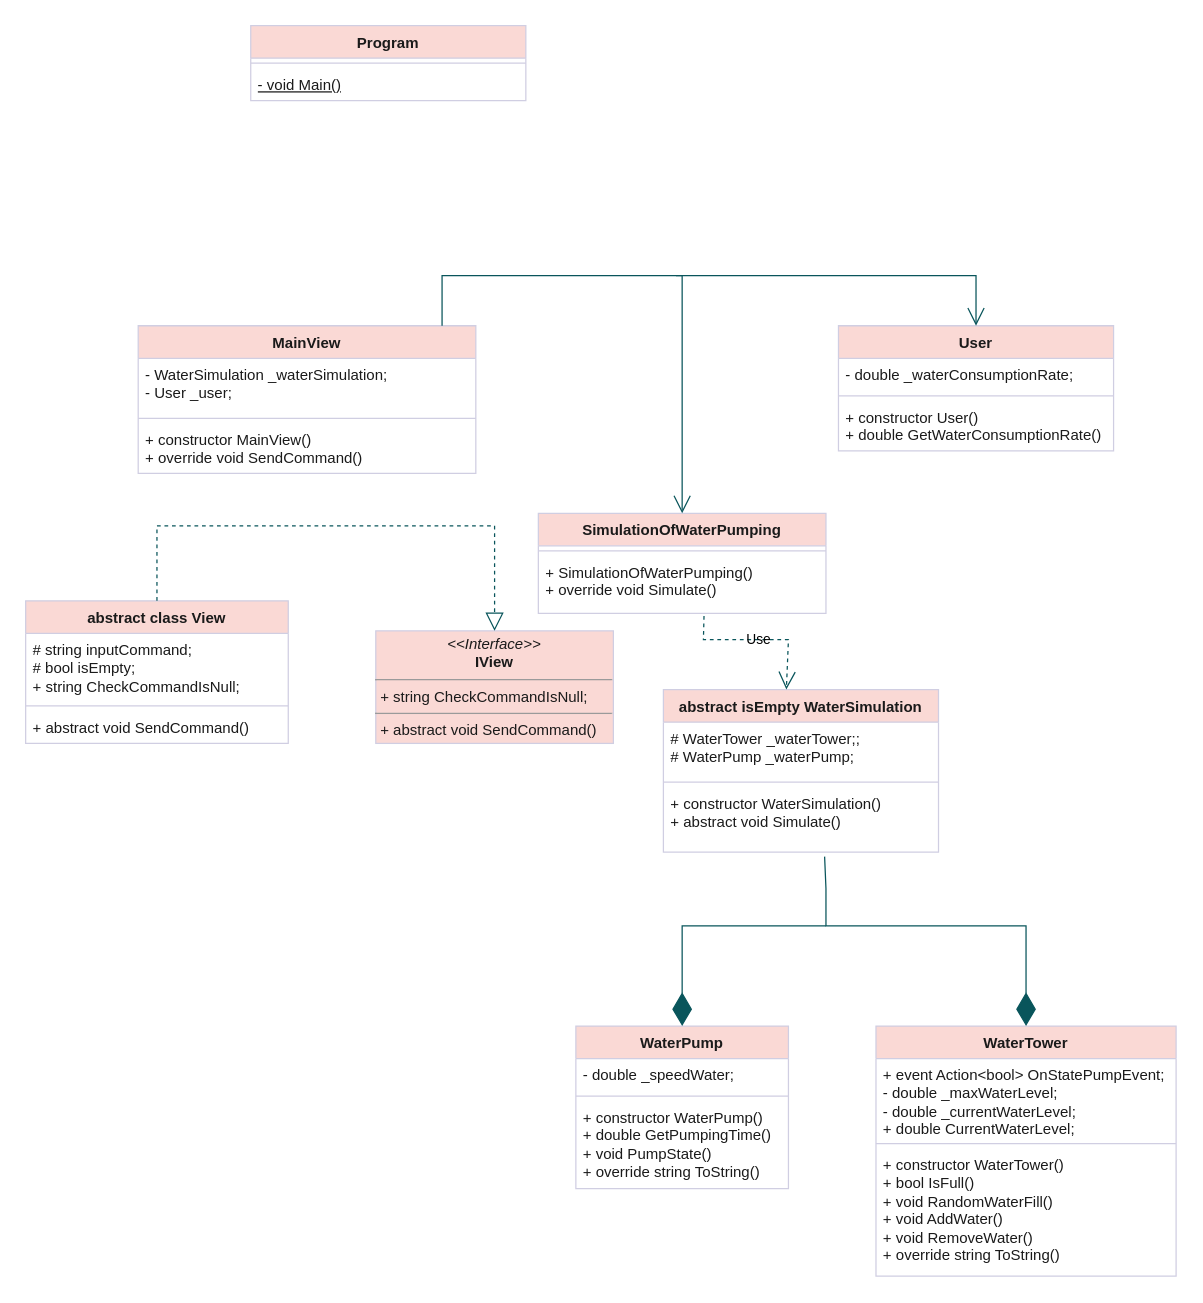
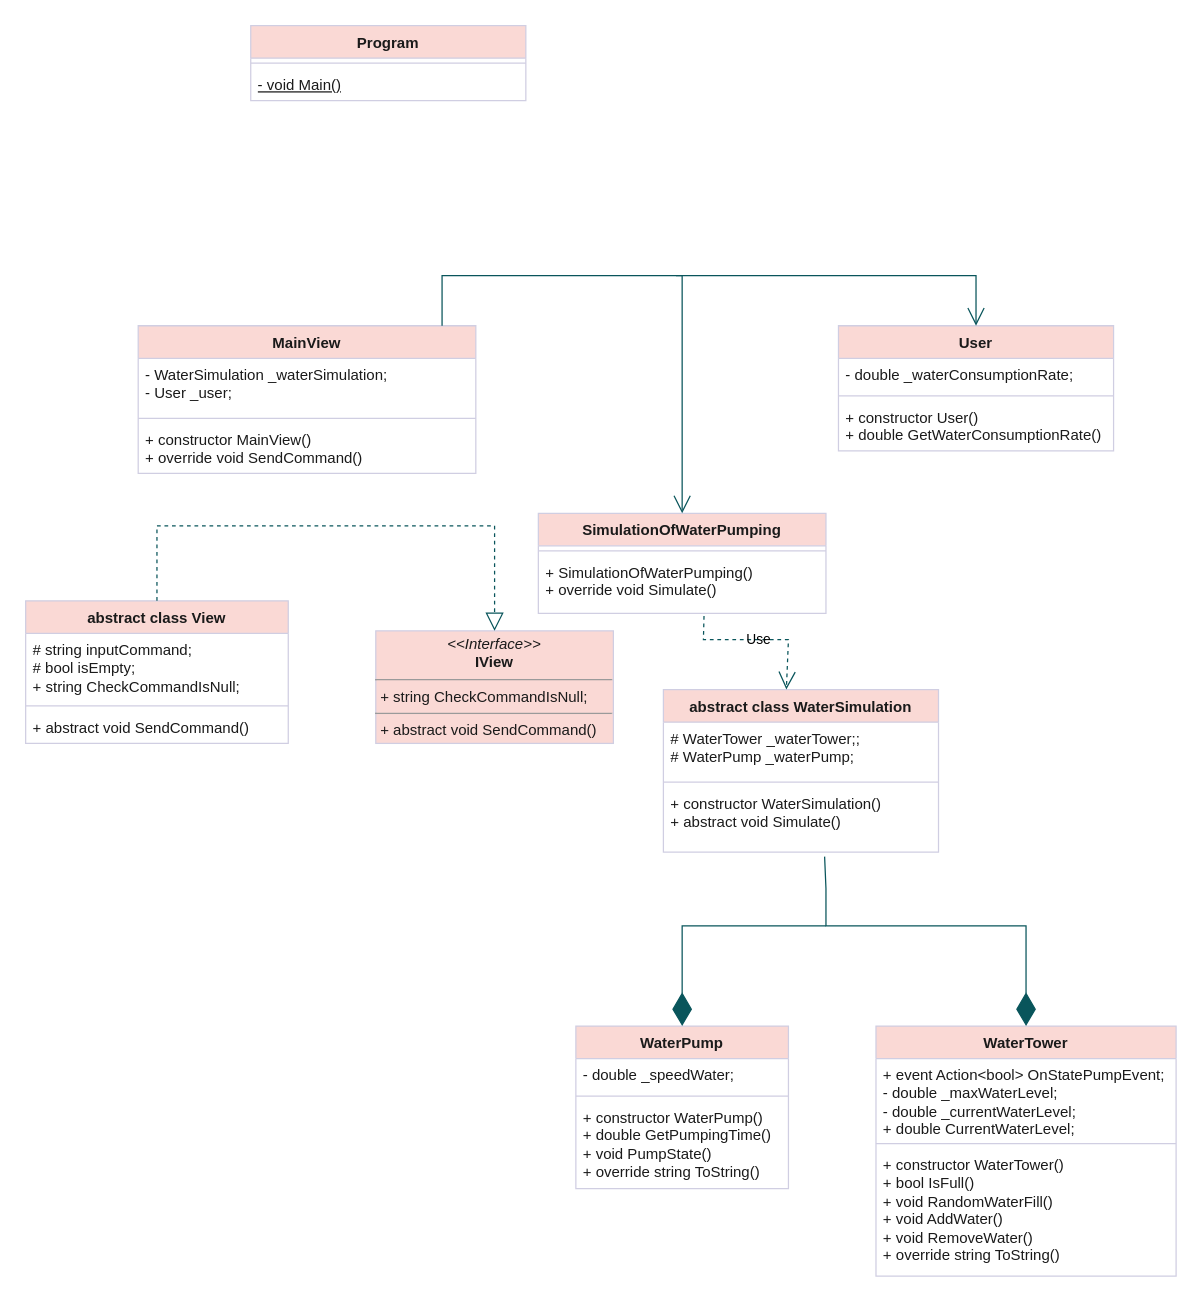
node "abstract isEmpty WaterSimulation": label "abstract isEmpty WaterSimulation" -> "abstract class WaterSimulation"
